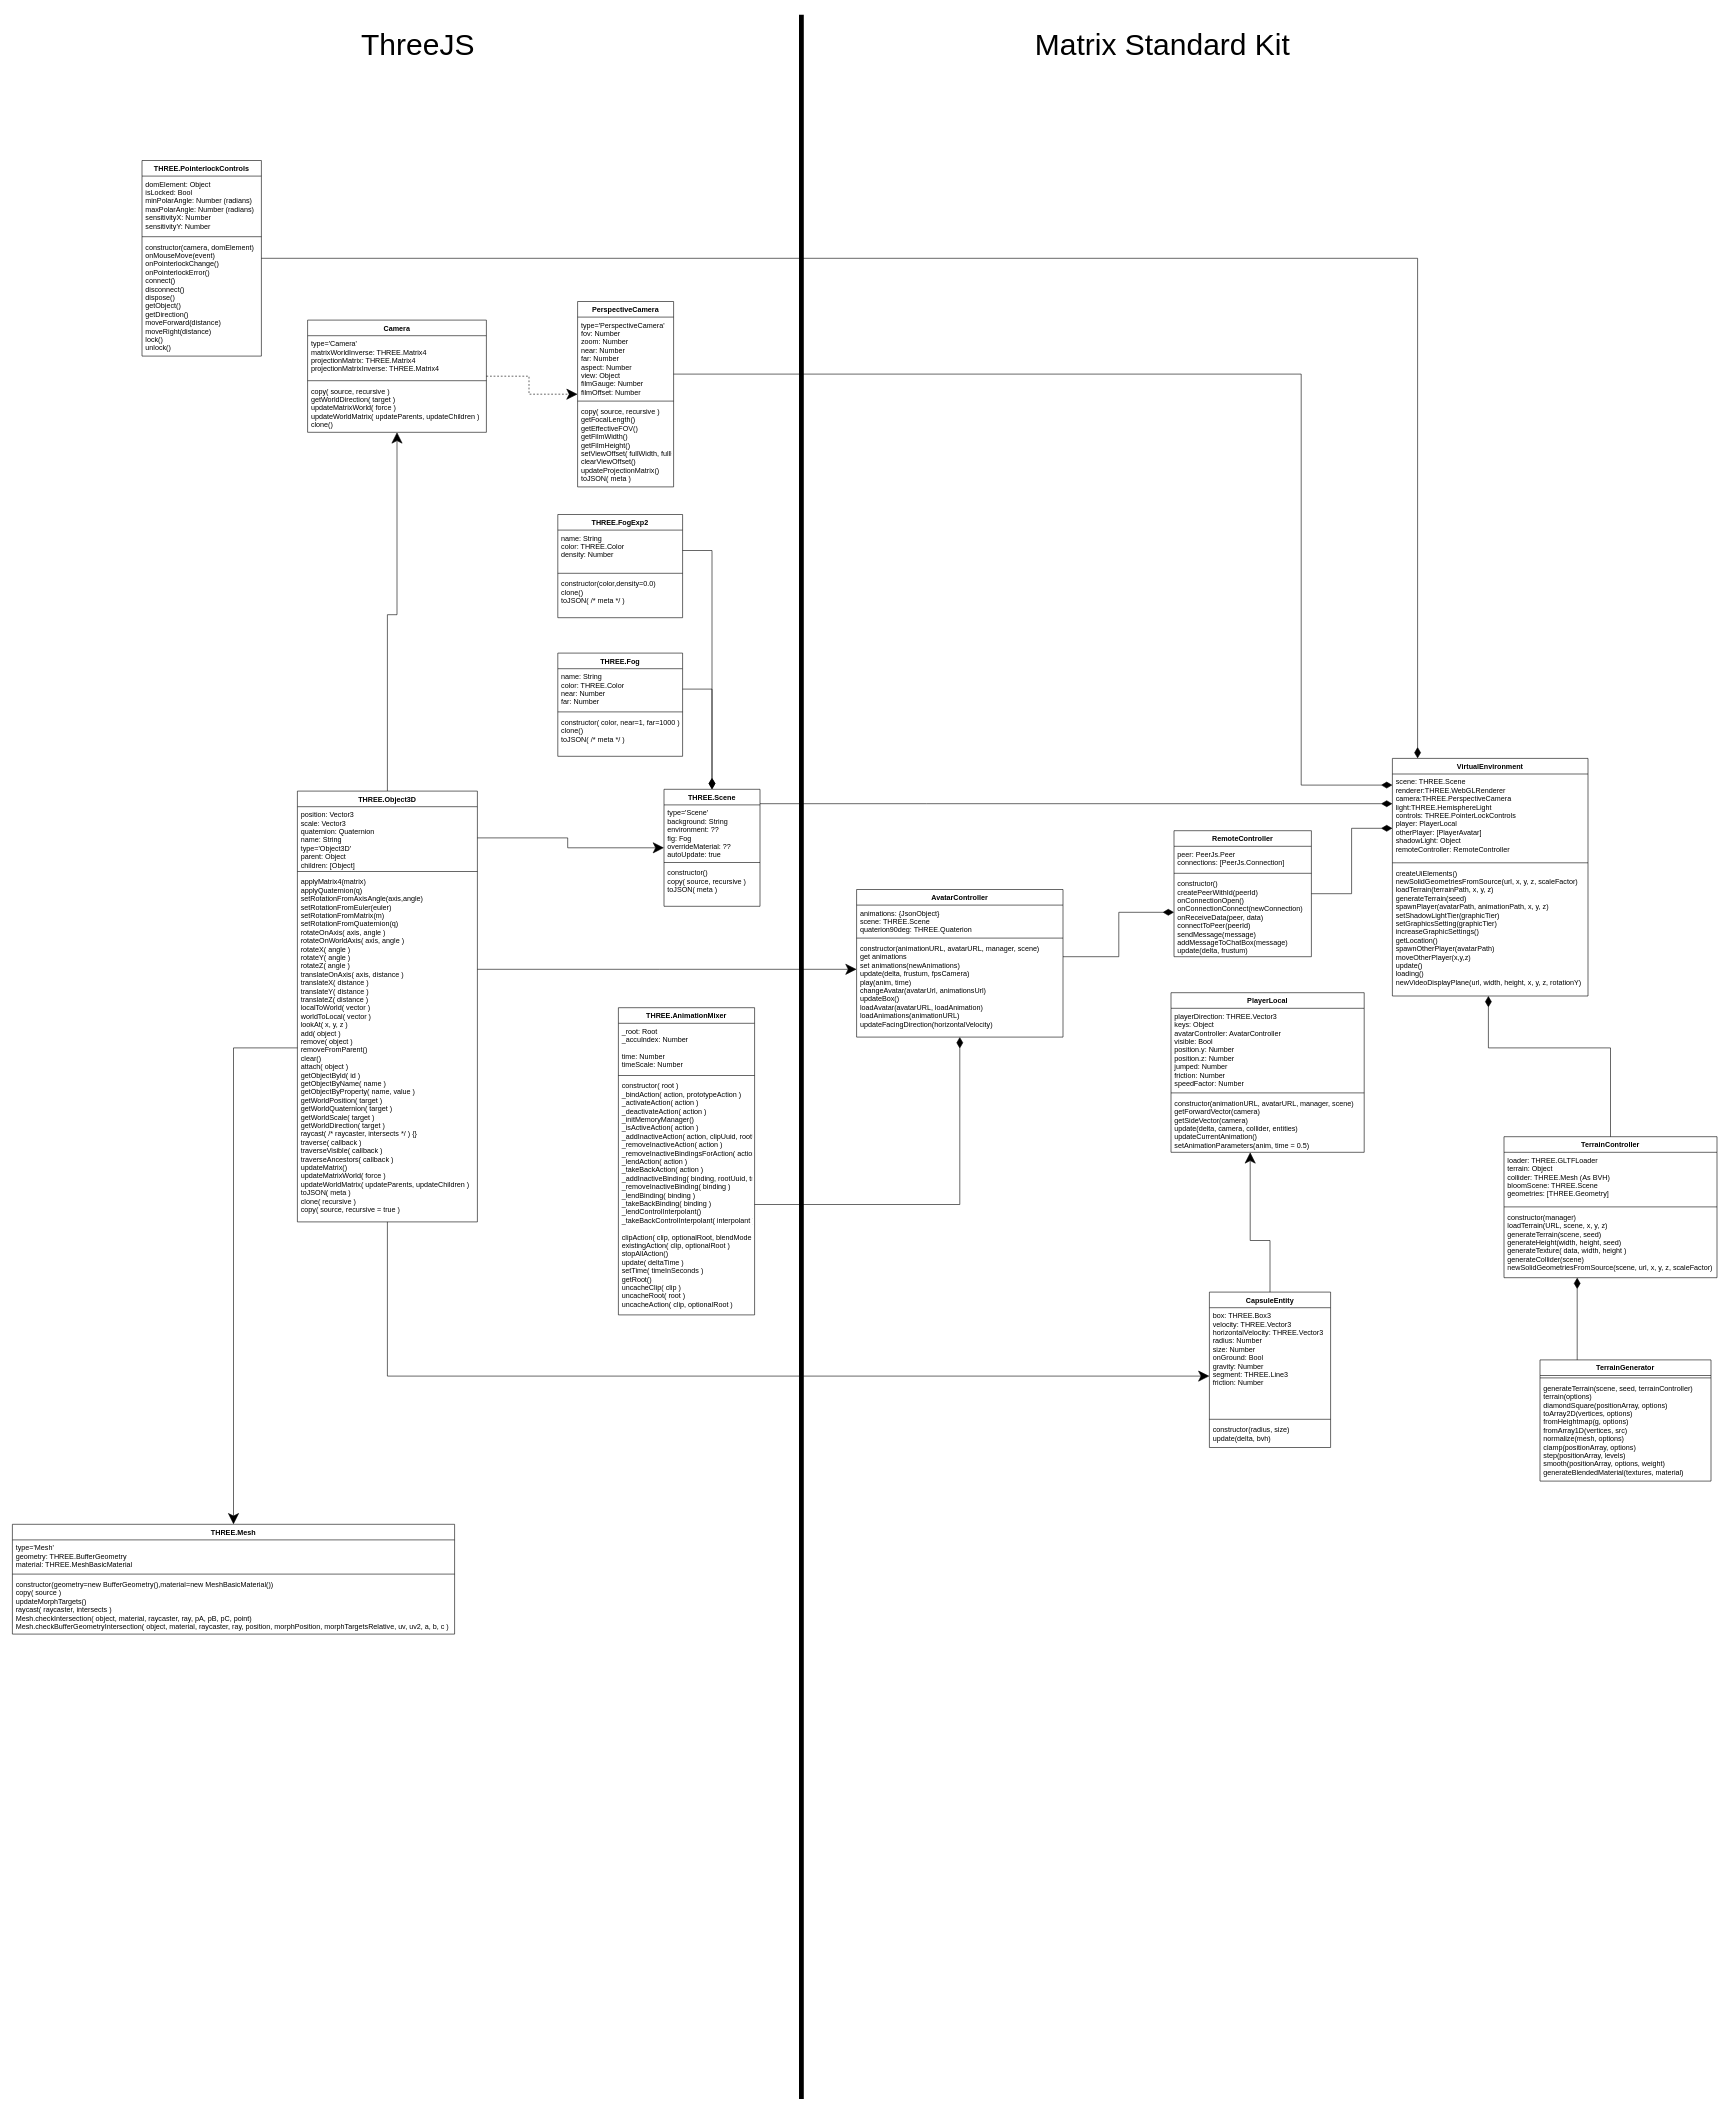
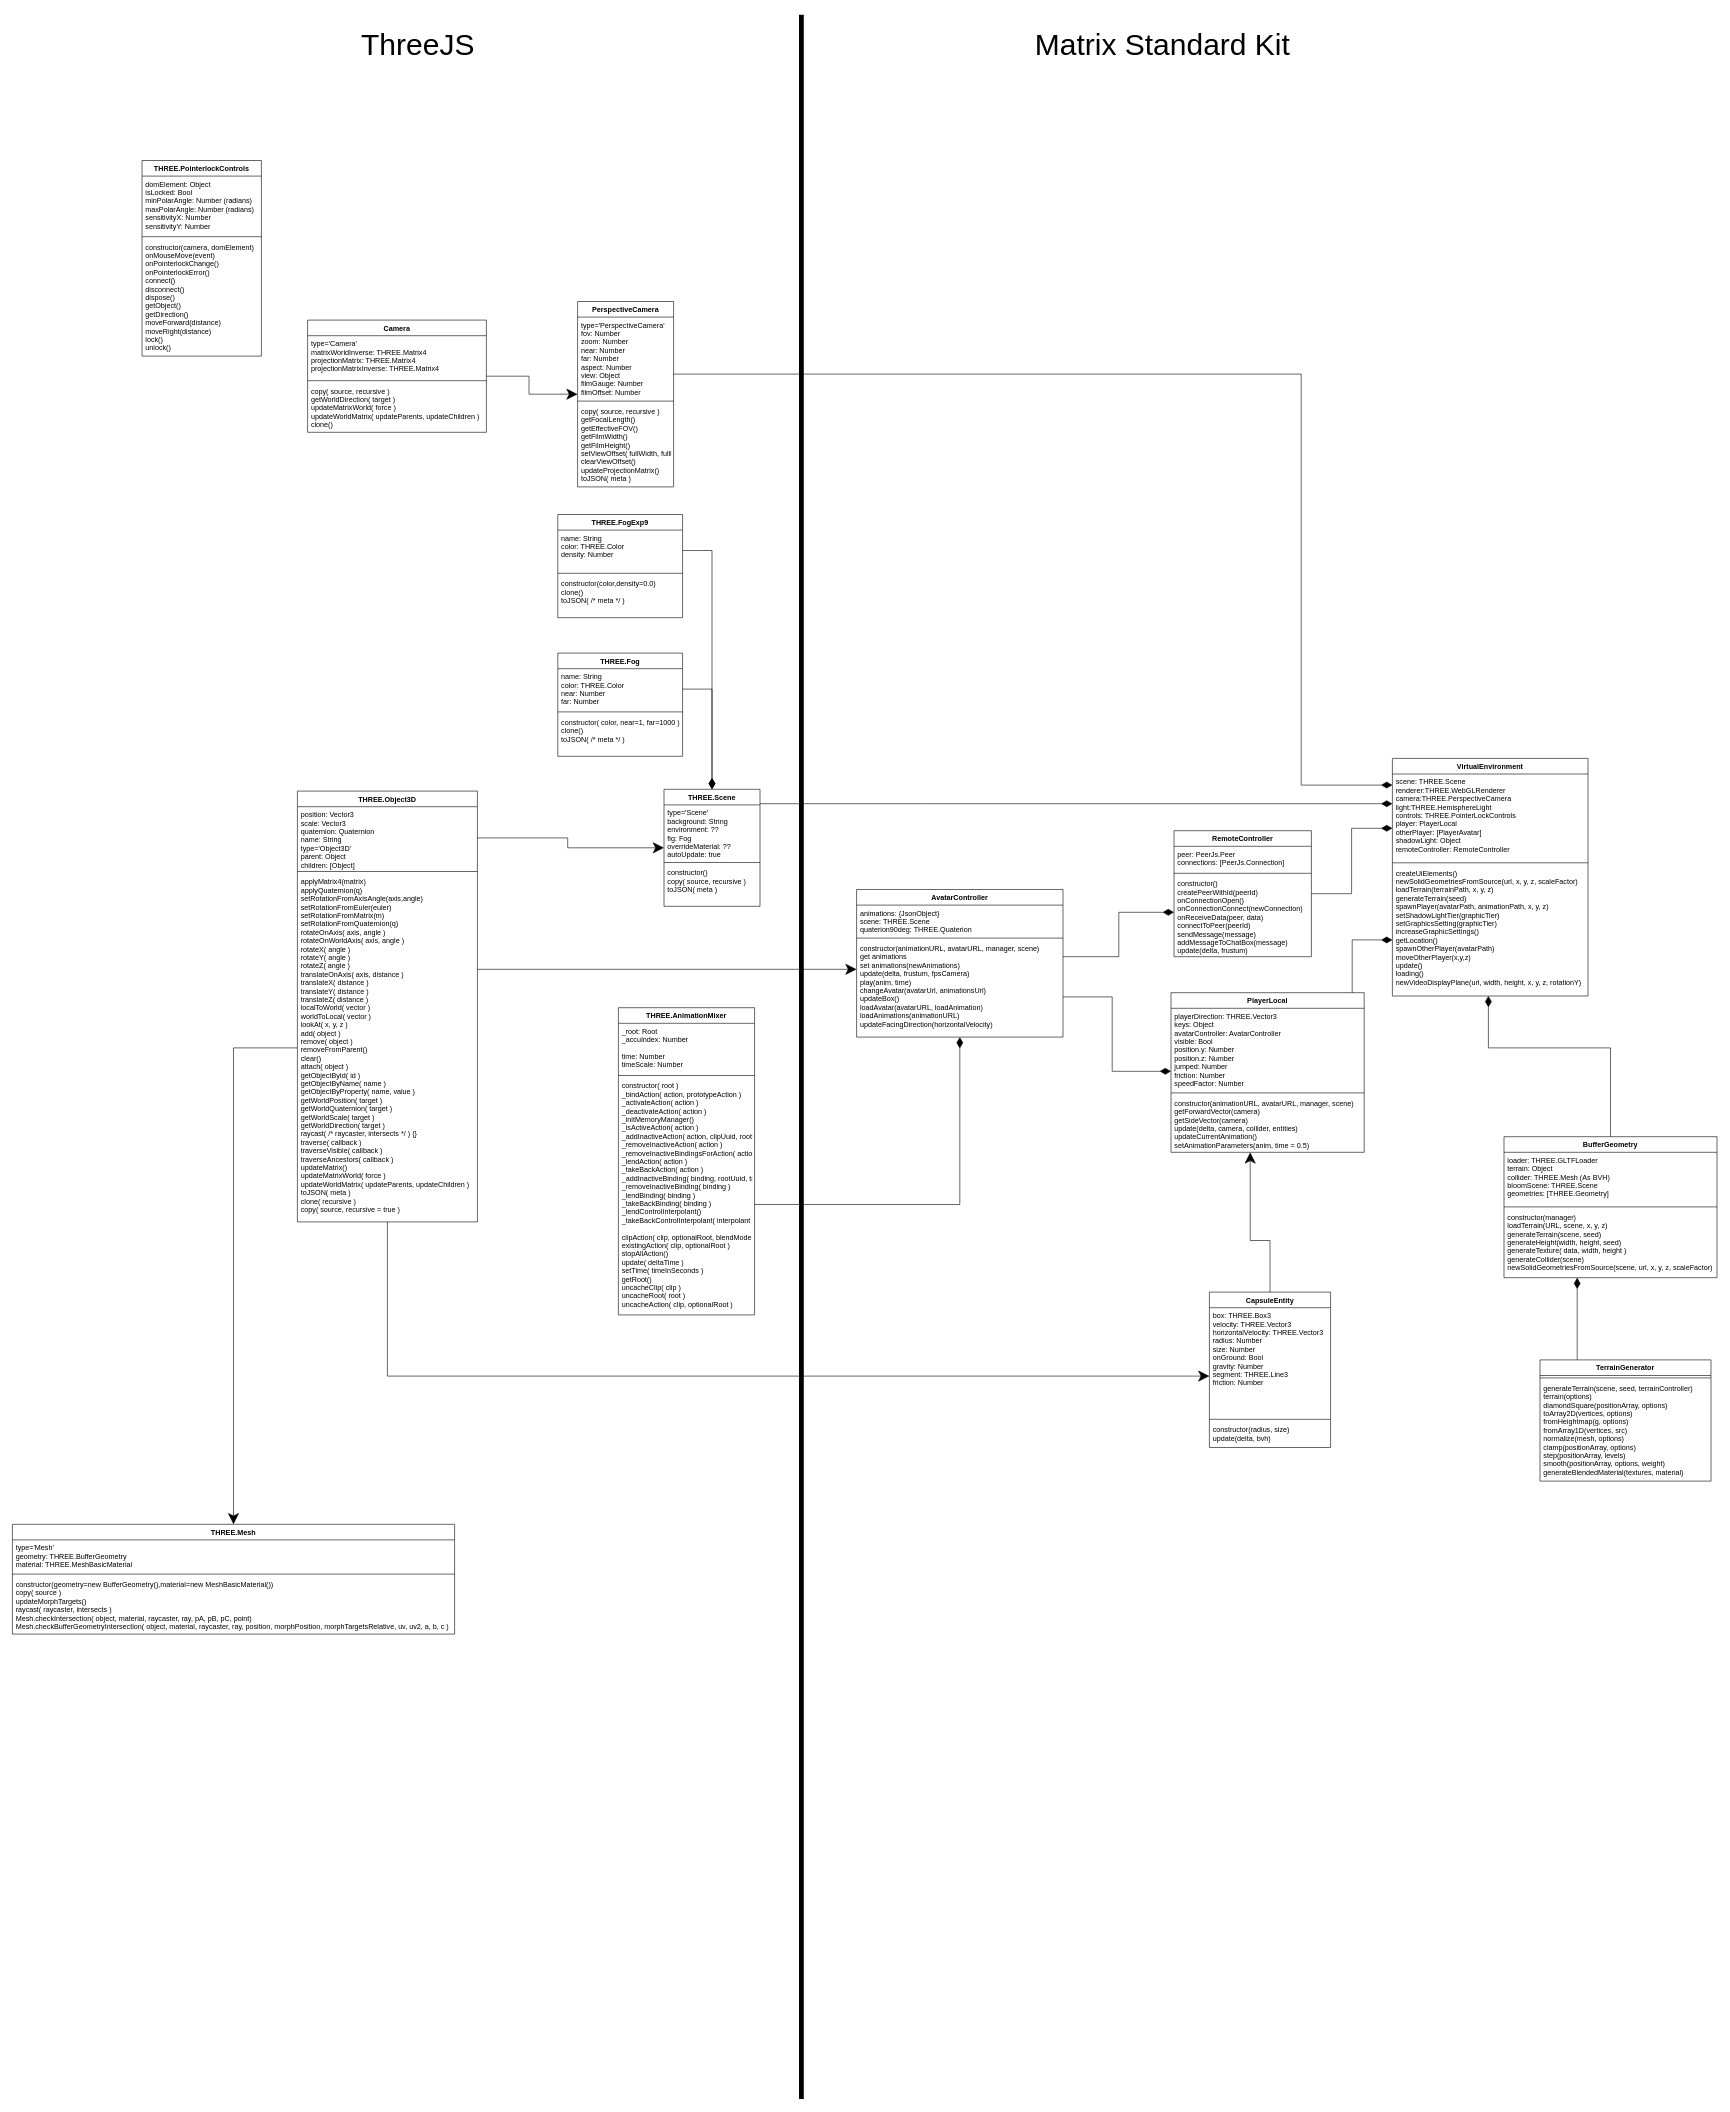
edge "Camera" -> "PerspectiveCamera": style dashed -> solid
edge "THREE.PointerlockControls" -> "VirtualEnvironment": removed
node "THREE.FogExp2": label "THREE.FogExp2" -> "THREE.FogExp9"
edge "THREE.Object3D" -> "Camera": removed
edge "PlayerLocal" -> "VirtualEnvironment": added
edge "AvatarController" -> "PlayerLocal": added
node "TerrainController": label "TerrainController" -> "BufferGeometry"
